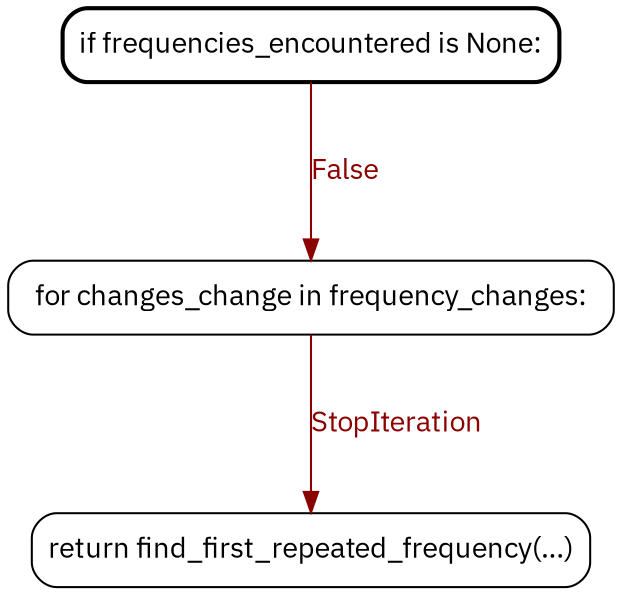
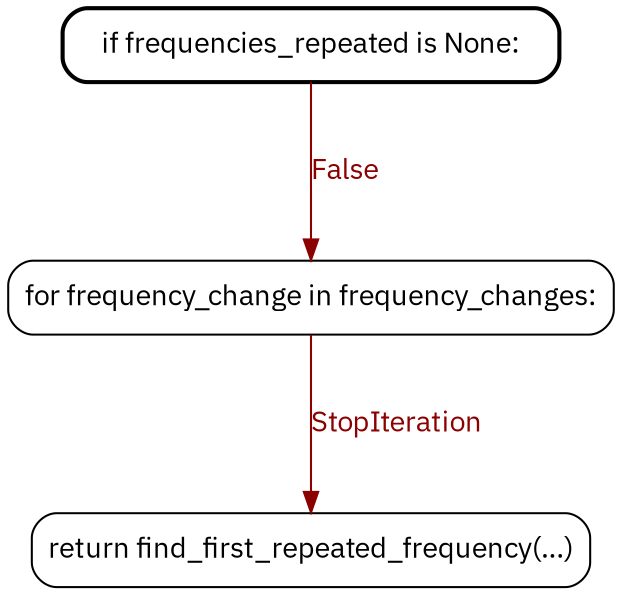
node "if frequencies_encountered is None:": label "if frequencies_encountered is None:" -> "if frequencies_repeated is None:"
node "for changes_change in frequency_changes:": label "for changes_change in frequency_changes:" -> "for frequency_change in frequency_changes:"
